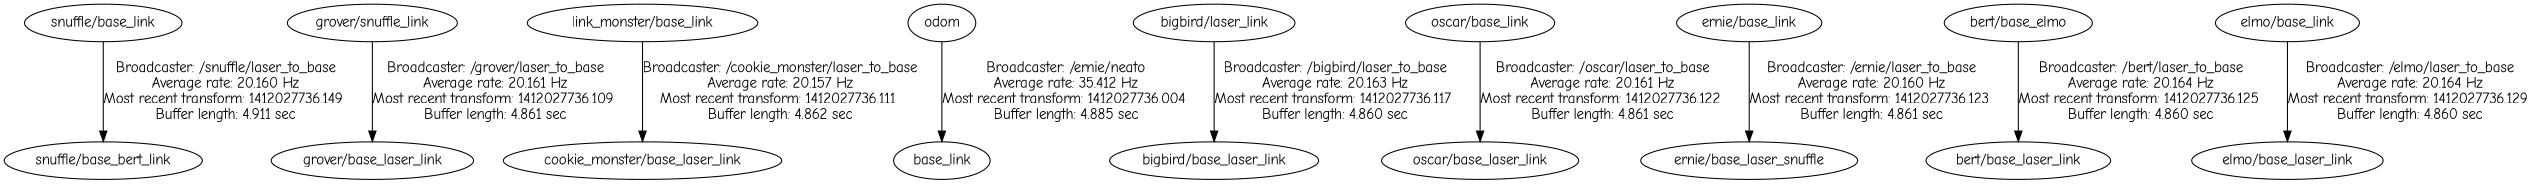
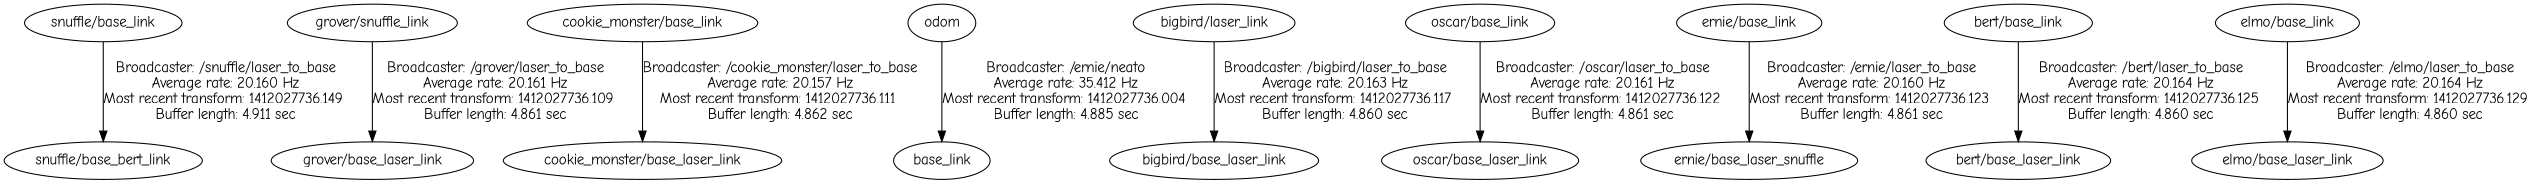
node "link_monster/base_link": label "link_monster/base_link" -> "cookie_monster/base_link"
node "bert/base_elmo": label "bert/base_elmo" -> "bert/base_link"
